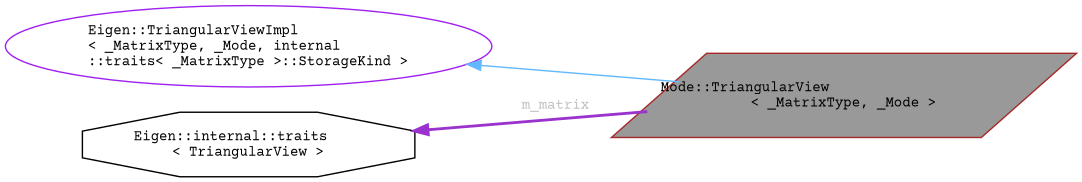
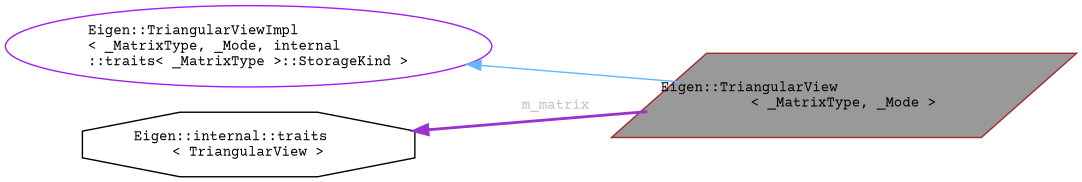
node "Mode::TriangularView < _MatrixType, _Mode >": label "Mode::TriangularView < _MatrixType, _Mode >" -> "Eigen::TriangularView < _MatrixType, _Mode >"
